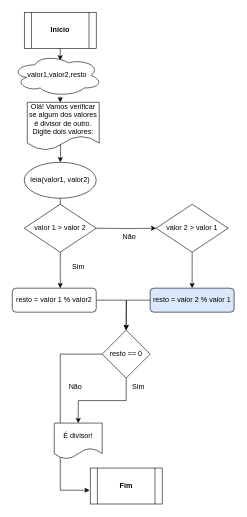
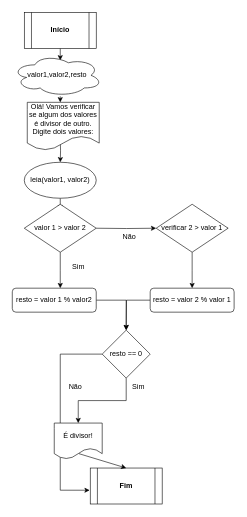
node "valor 2 > valor 1": label "valor 2 > valor 1" -> "verificar 2 > valor 1"
node "resto = valor 2 % valor 1": fillcolor #dae8fc -> #ffffff
edge "É divisor!" -> "Fim": added
